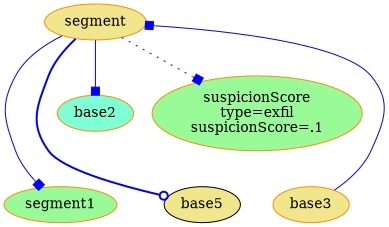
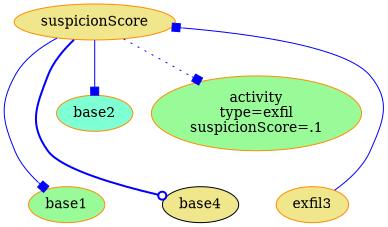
node "segment": label "segment" -> "suspicionScore"
node "suspicionScore type=exfil suspicionScore=.1": label "suspicionScore type=exfil suspicionScore=.1" -> "activity type=exfil suspicionScore=.1"
node "segment1": label "segment1" -> "base1"
node "base5": label "base5" -> "base4"
node "base3": label "base3" -> "exfil3"
